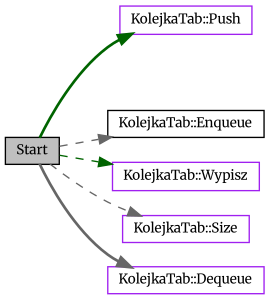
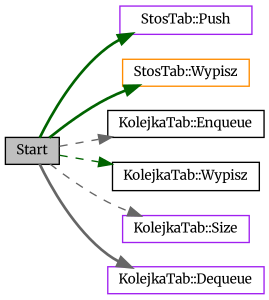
node "KolejkaTab::Push": label "KolejkaTab::Push" -> "StosTab::Push"
node "StosTab::Wypisz": added
node "KolejkaTab::Wypisz": color purple -> black
